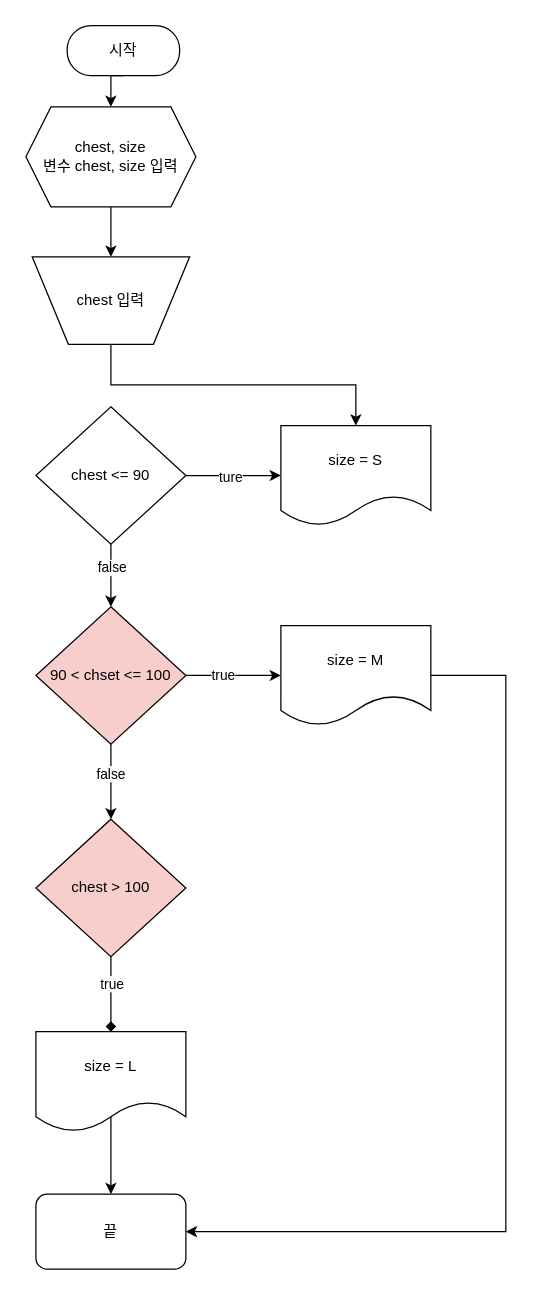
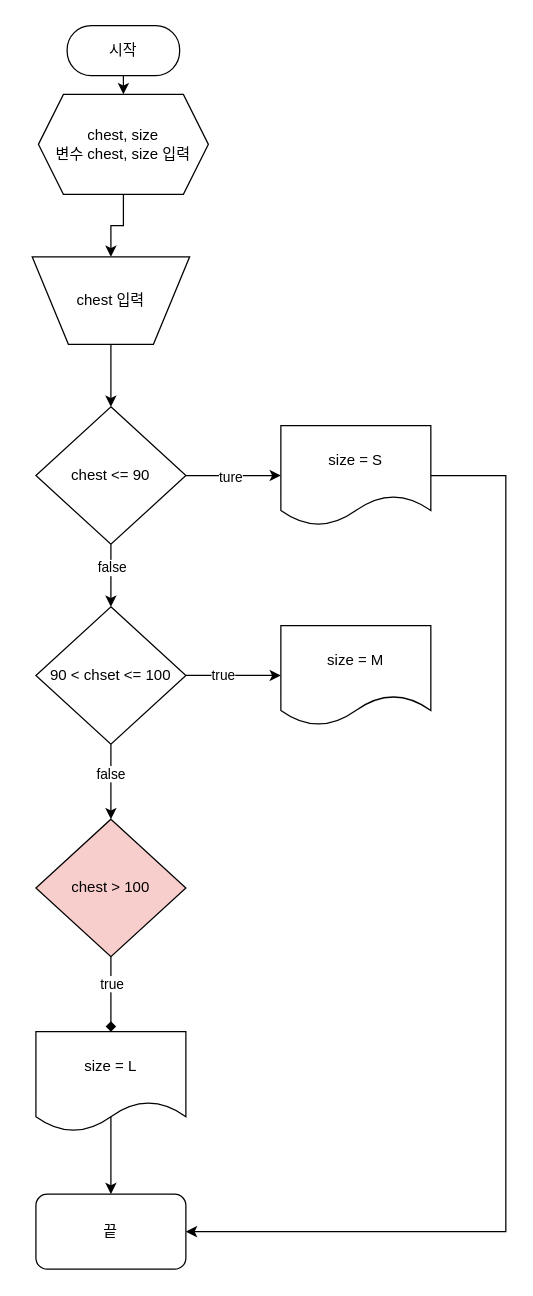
node "chest, size 변수 chest, size 입력": moved (111, 157) -> (123, 144)
edge "chest 입력" -> "size = S": now "chest 입력" -> "chest <= 90"
edge "size = S" -> "끝": added
node "90 < chset <= 100": fillcolor #f8cecc -> #ffffff
edge "size = M" -> "끝": removed
